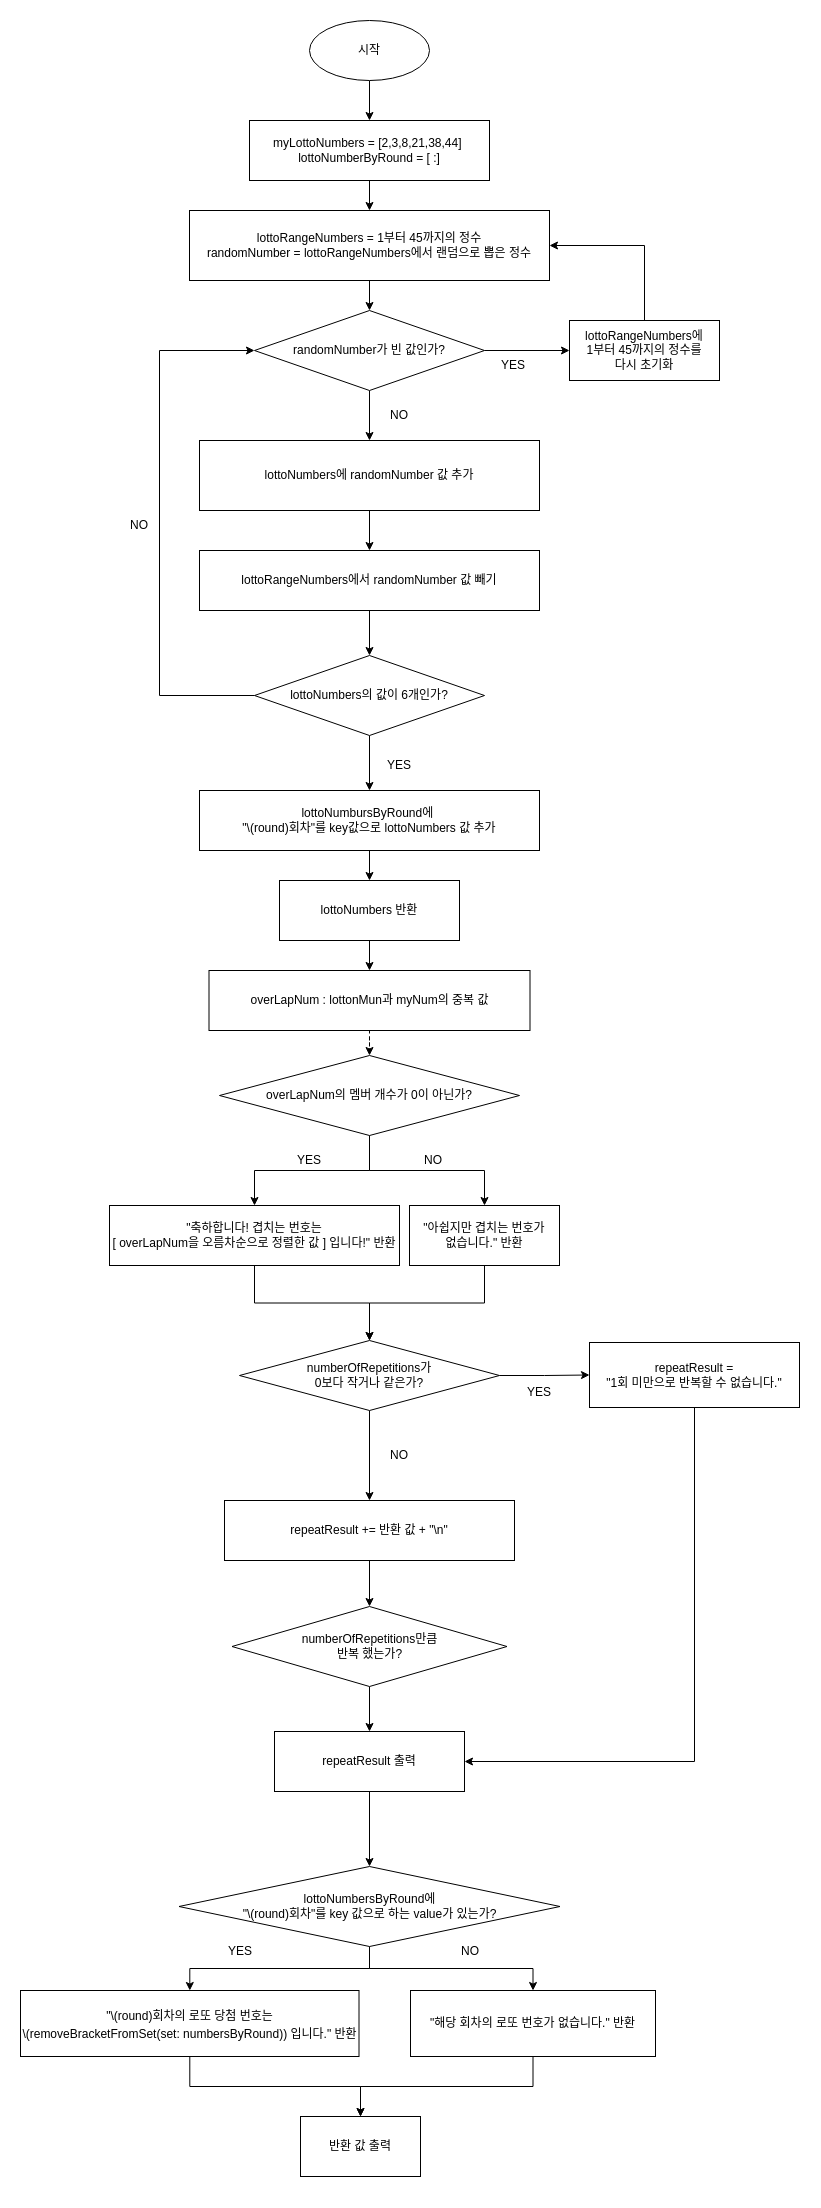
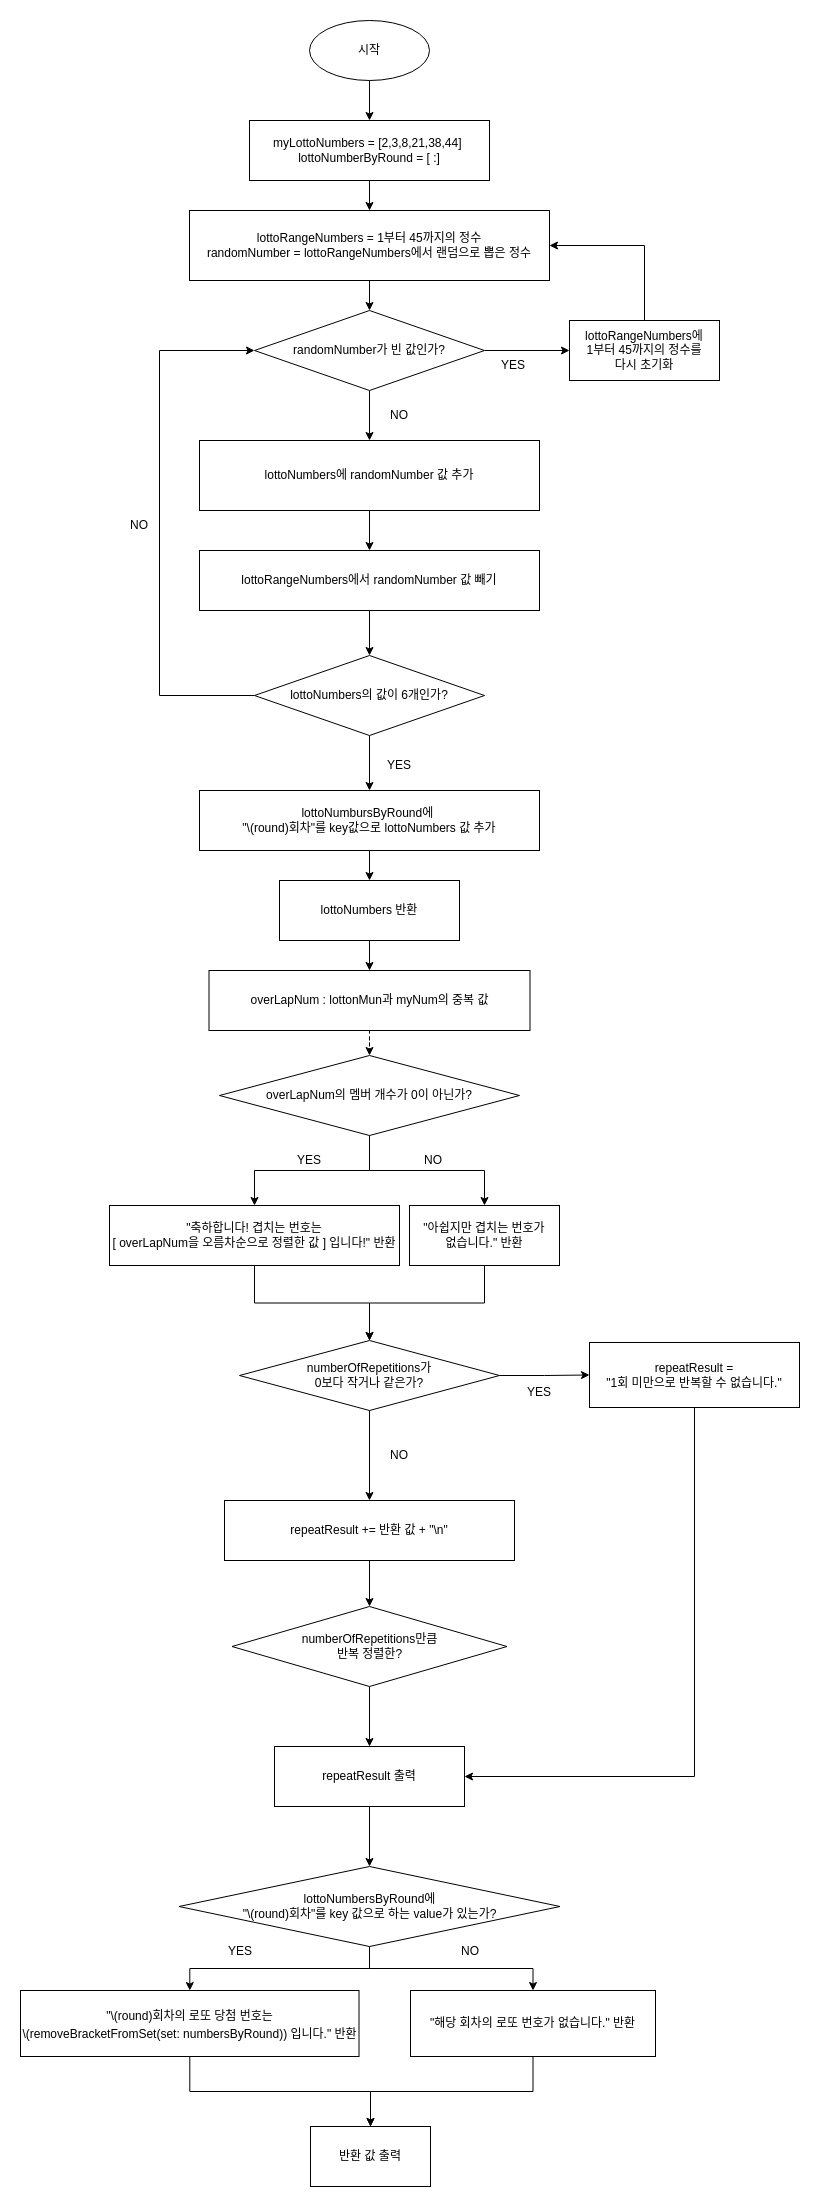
node "numberOfRepetitions만큼 반복 했는가?": label "numberOfRepetitions만큼 반복 했는가?" -> "numberOfRepetitions만큼 반복 정렬한?"
node "repeatResult 출력": moved (370, 1762) -> (370, 1777)
node "반환 값 출력": moved (361, 2147) -> (371, 2157)
